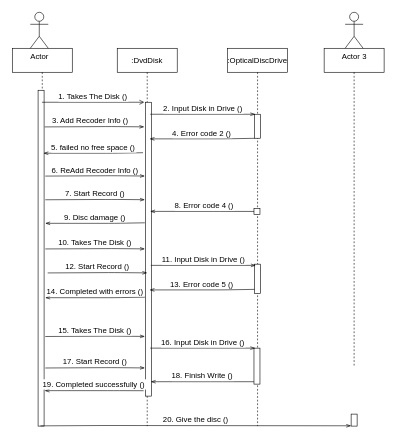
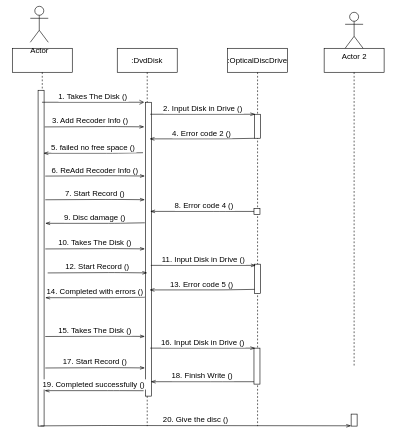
node "Actor": moved (39, 30) -> (39, 24)
node "Actor 3": label "Actor 3" -> "Actor 2"
